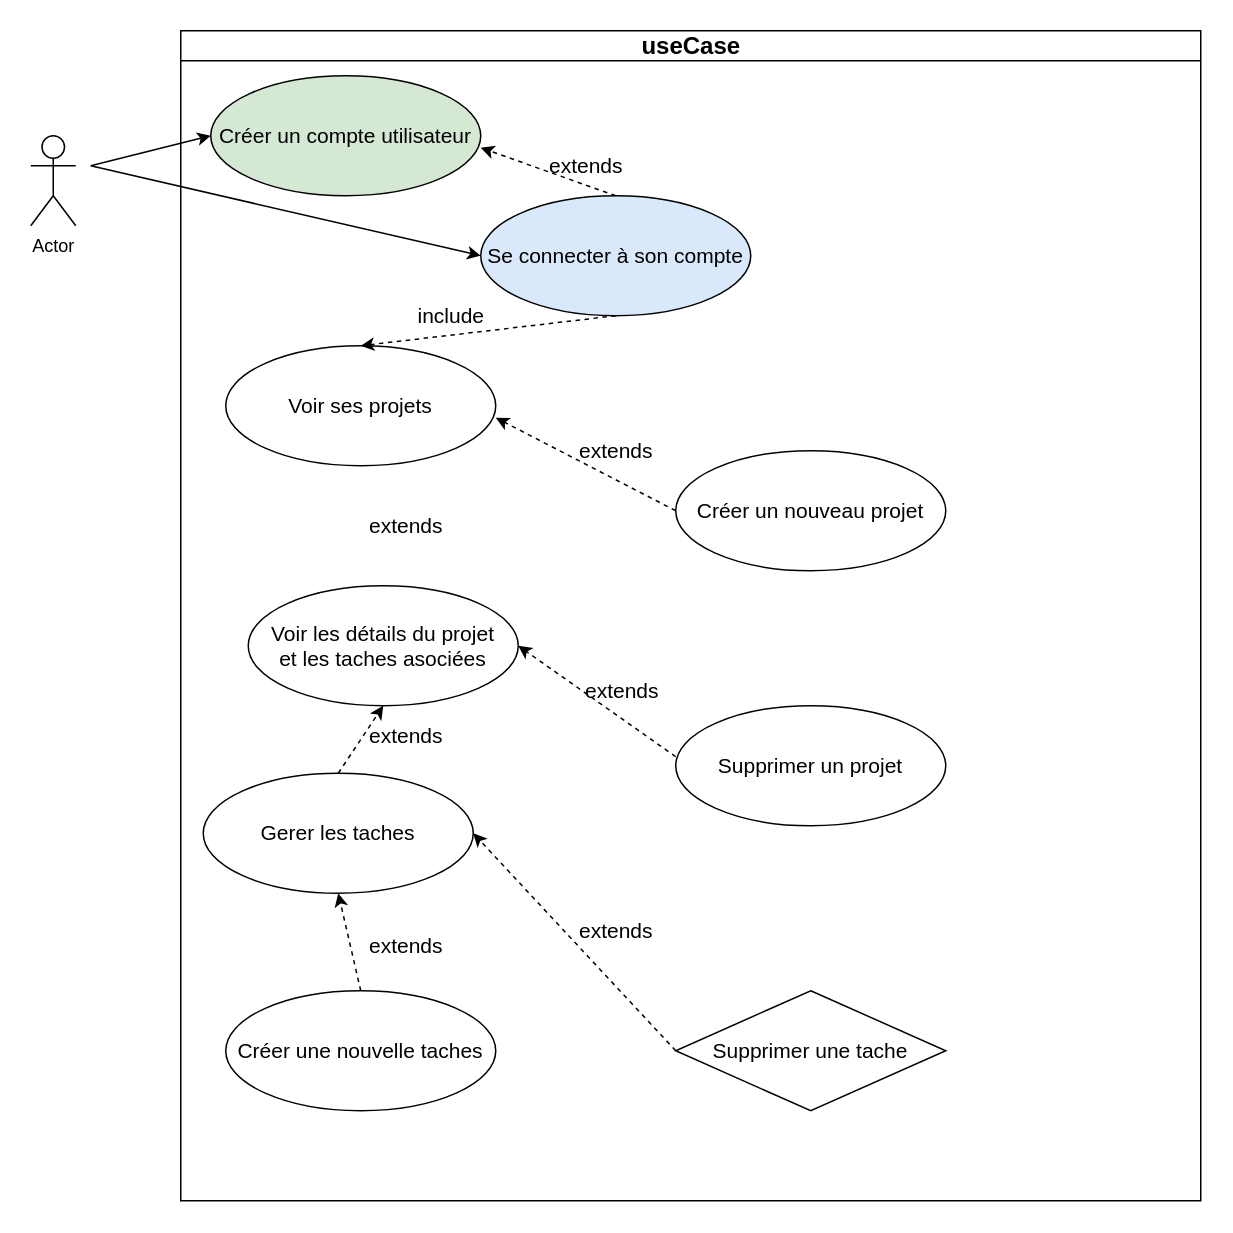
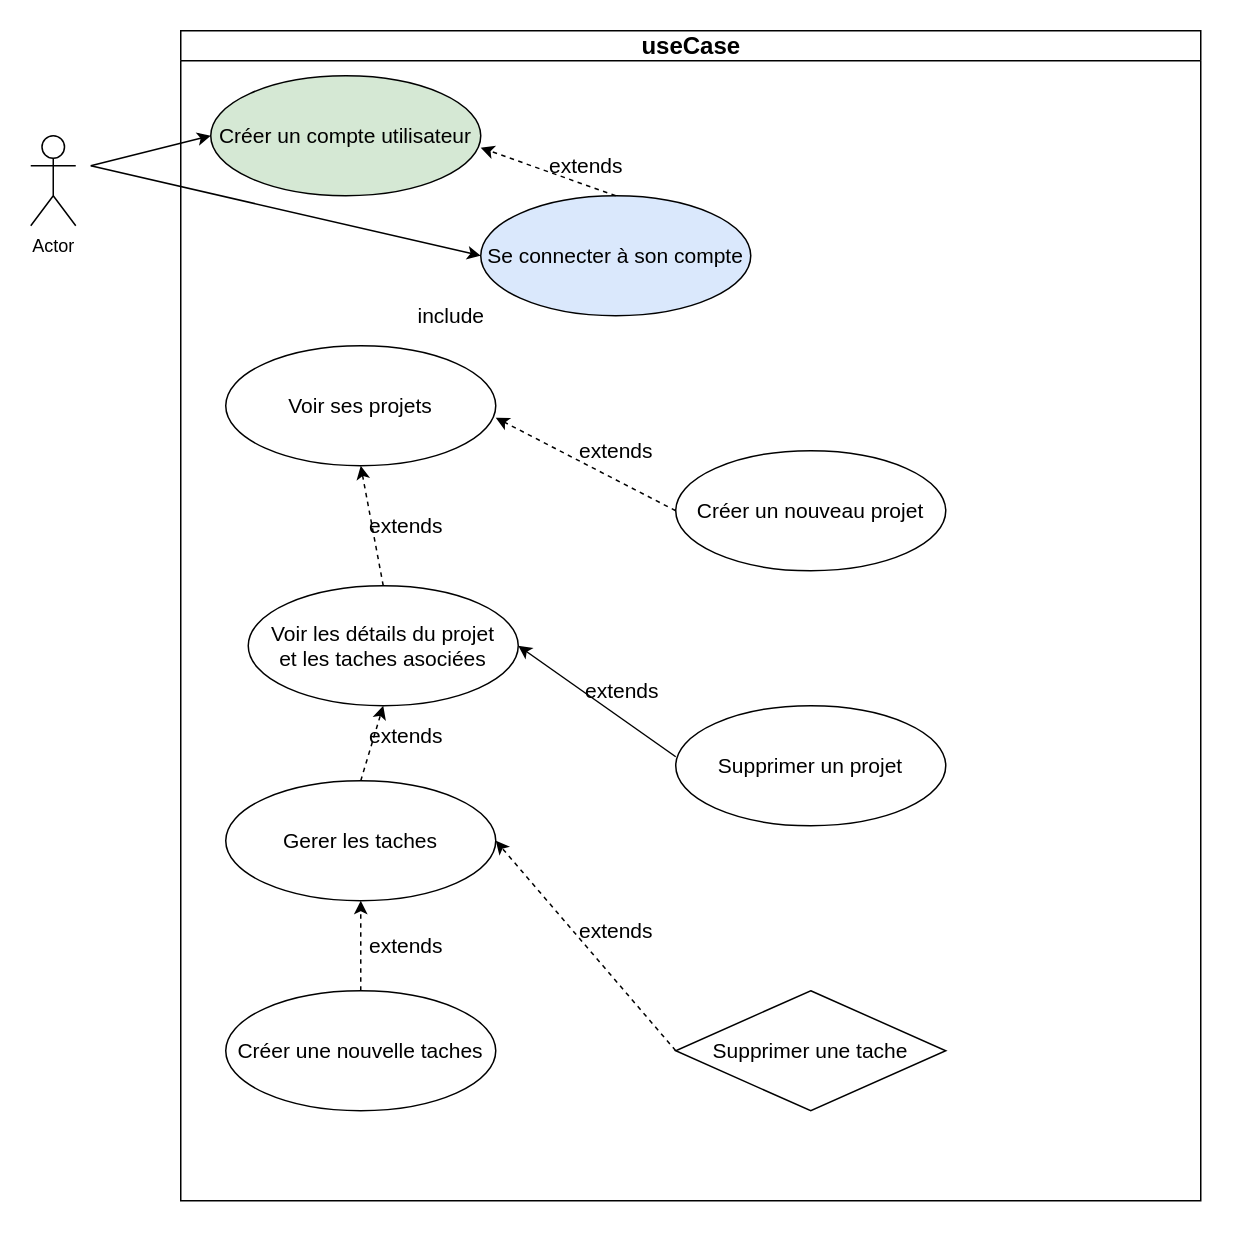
edge "Se connecter à son compte" -> "Voir ses projets": removed
edge "Voir les détails du projet et les taches asociées" -> "Voir ses projets": added
edge "Supprimer un projet" -> "Voir les détails du projet et les taches asociées": style dashed -> solid
node "Gerer les taches": moved (338, 833) -> (361, 841)
